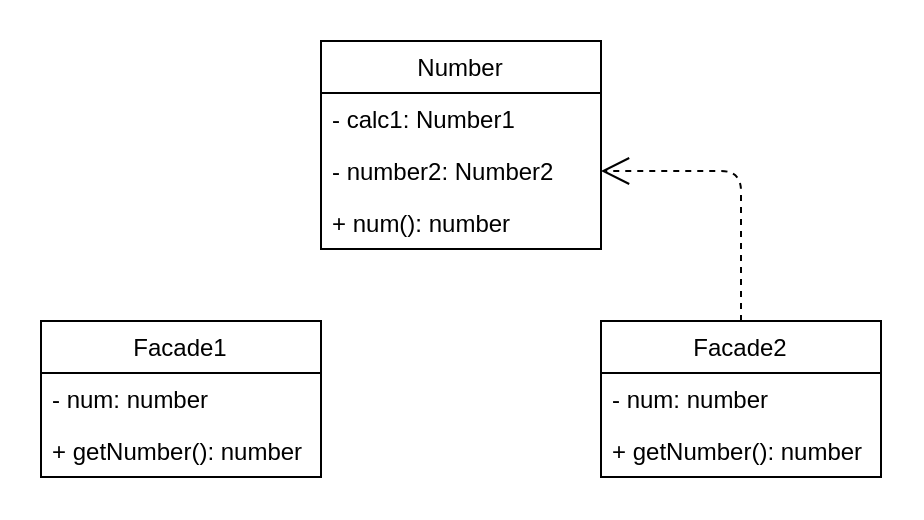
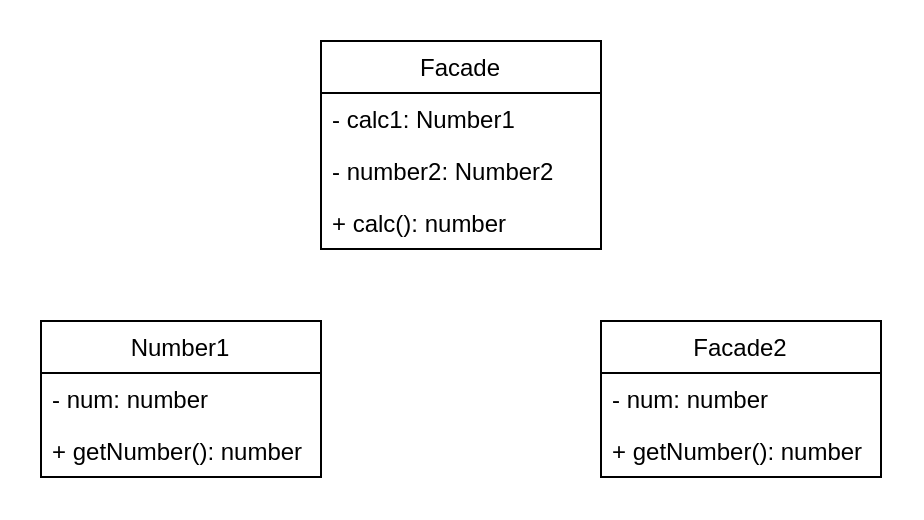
node "Number": label "Number" -> "Facade"
edge "Facade2" -> "- number2: Number2": removed
node "+ num(): number": label "+ num(): number" -> "+ calc(): number"
node "Facade1": label "Facade1" -> "Number1"
